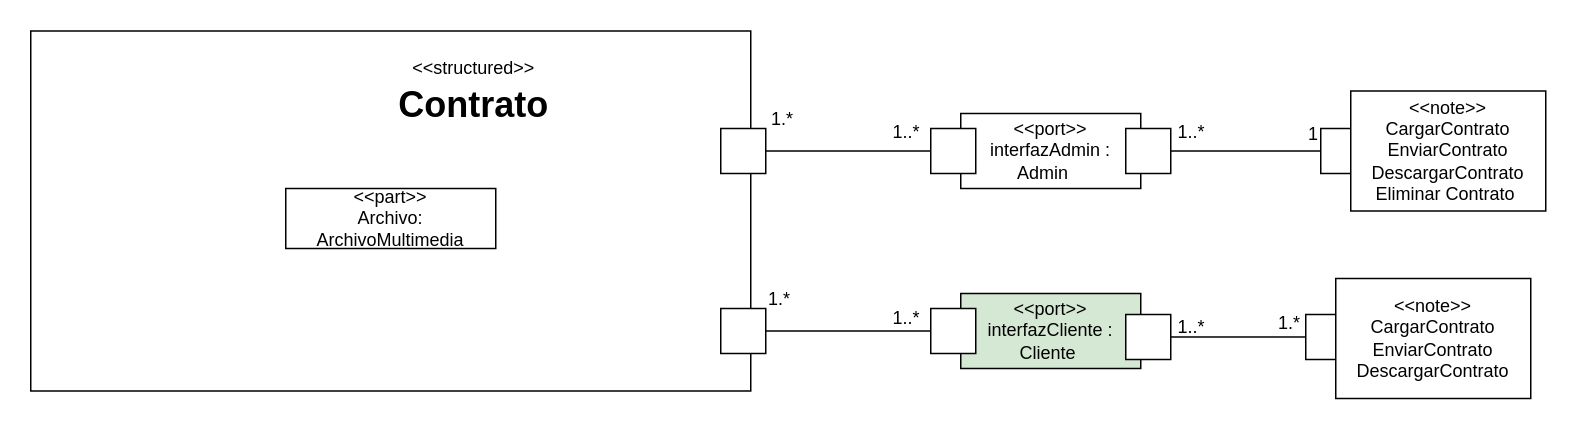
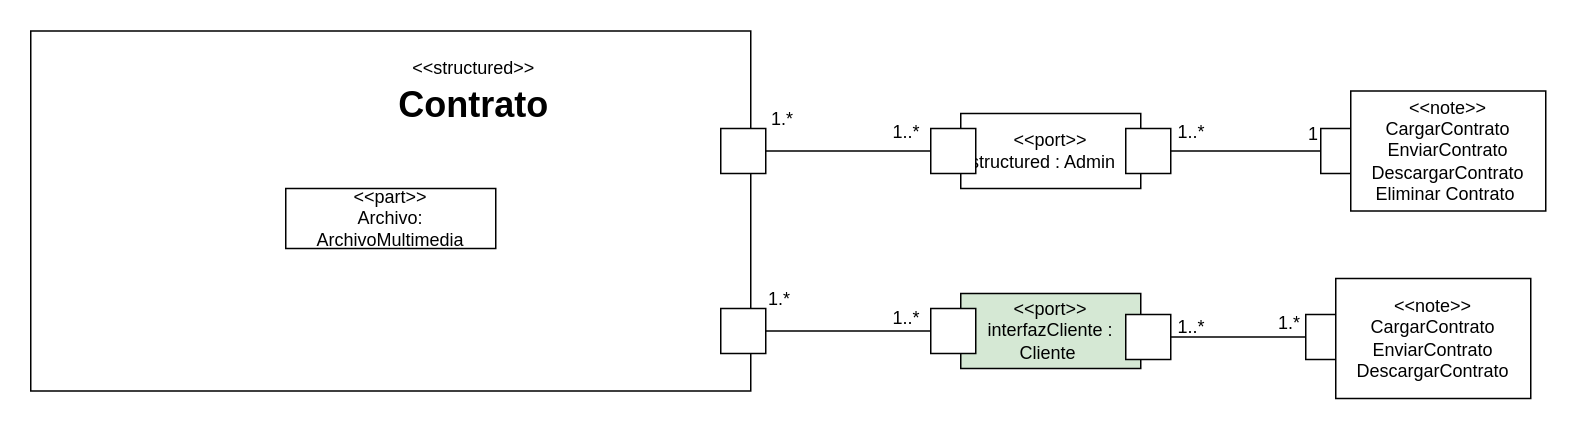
node "<<port>> interfazAdmin : Admin": label "<<port>> interfazAdmin : Admin" -> "<<port>> structured : Admin"
